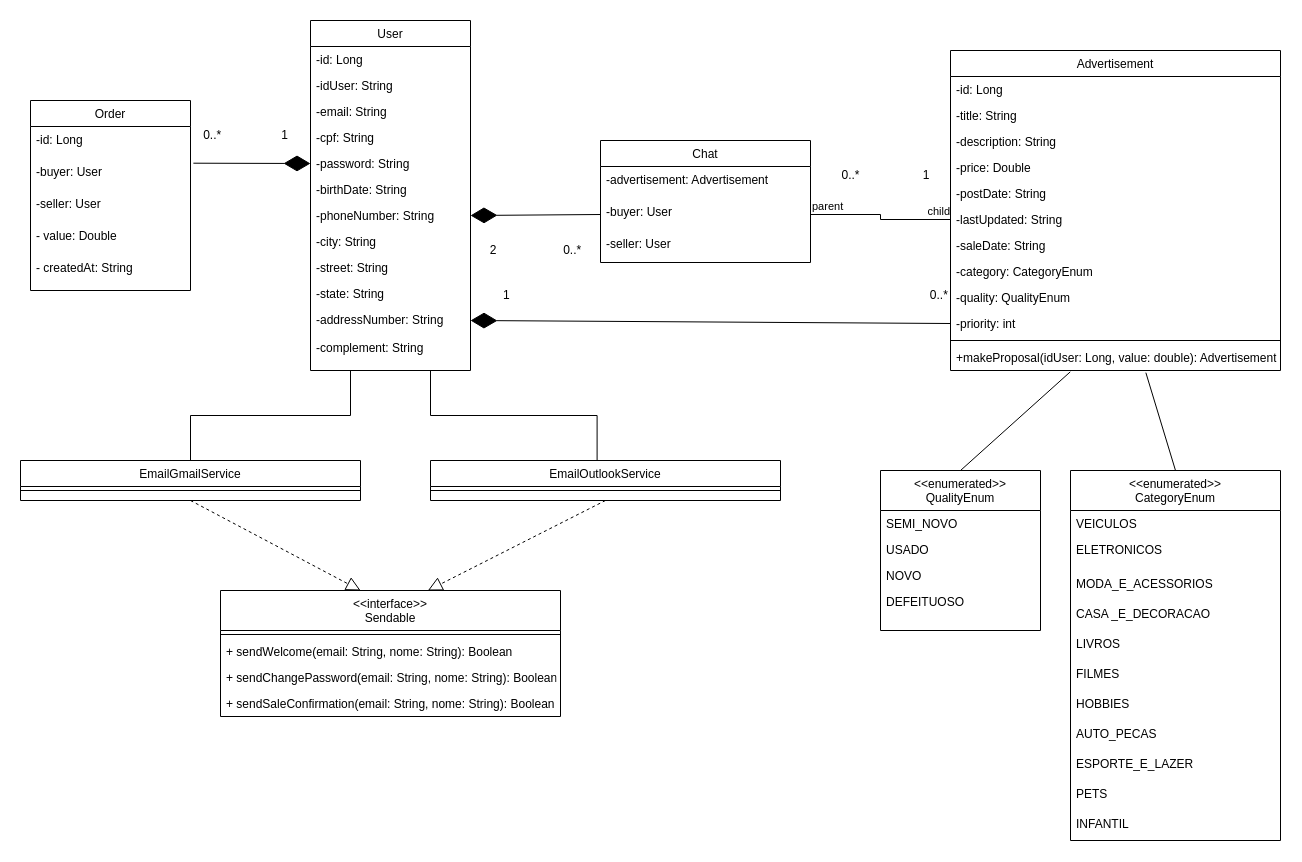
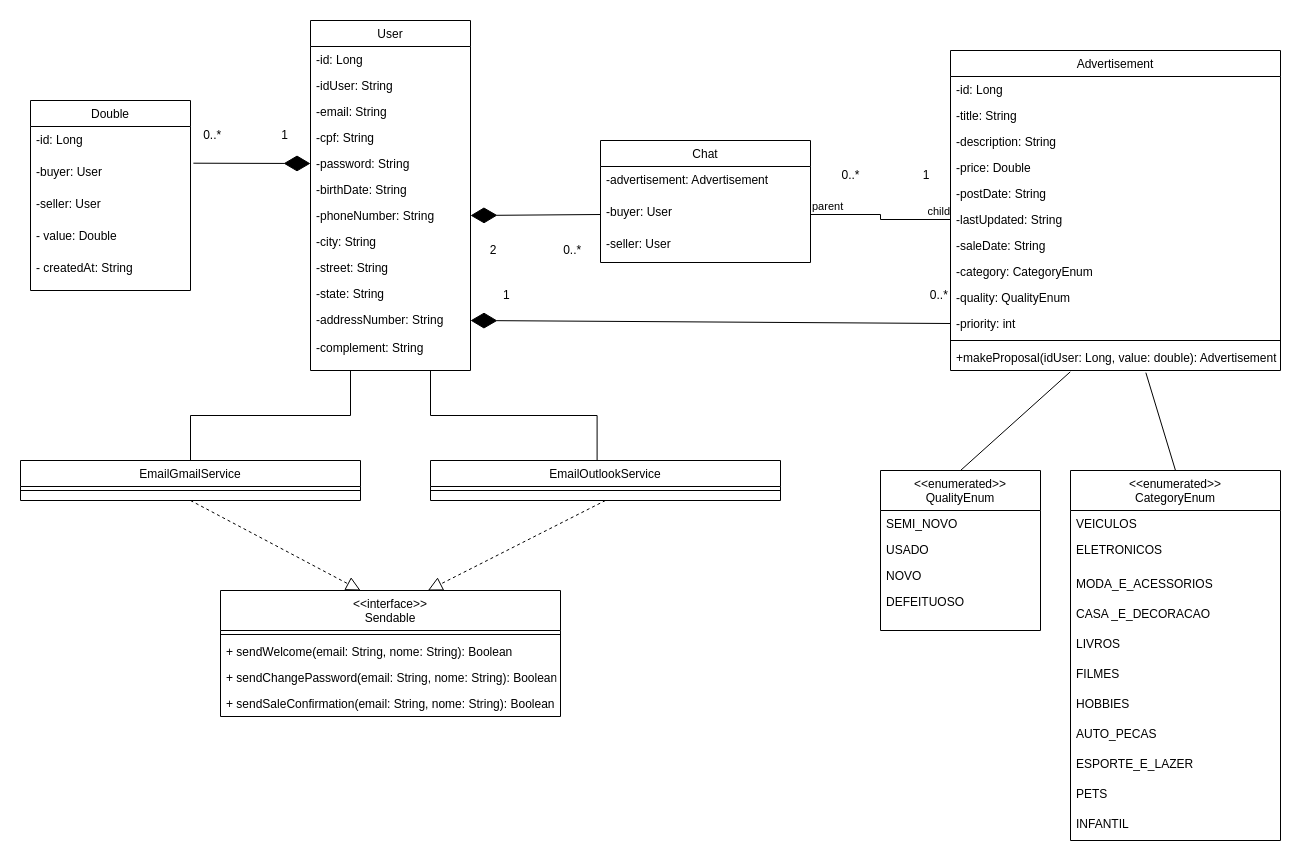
node "Order": label "Order" -> "Double"
